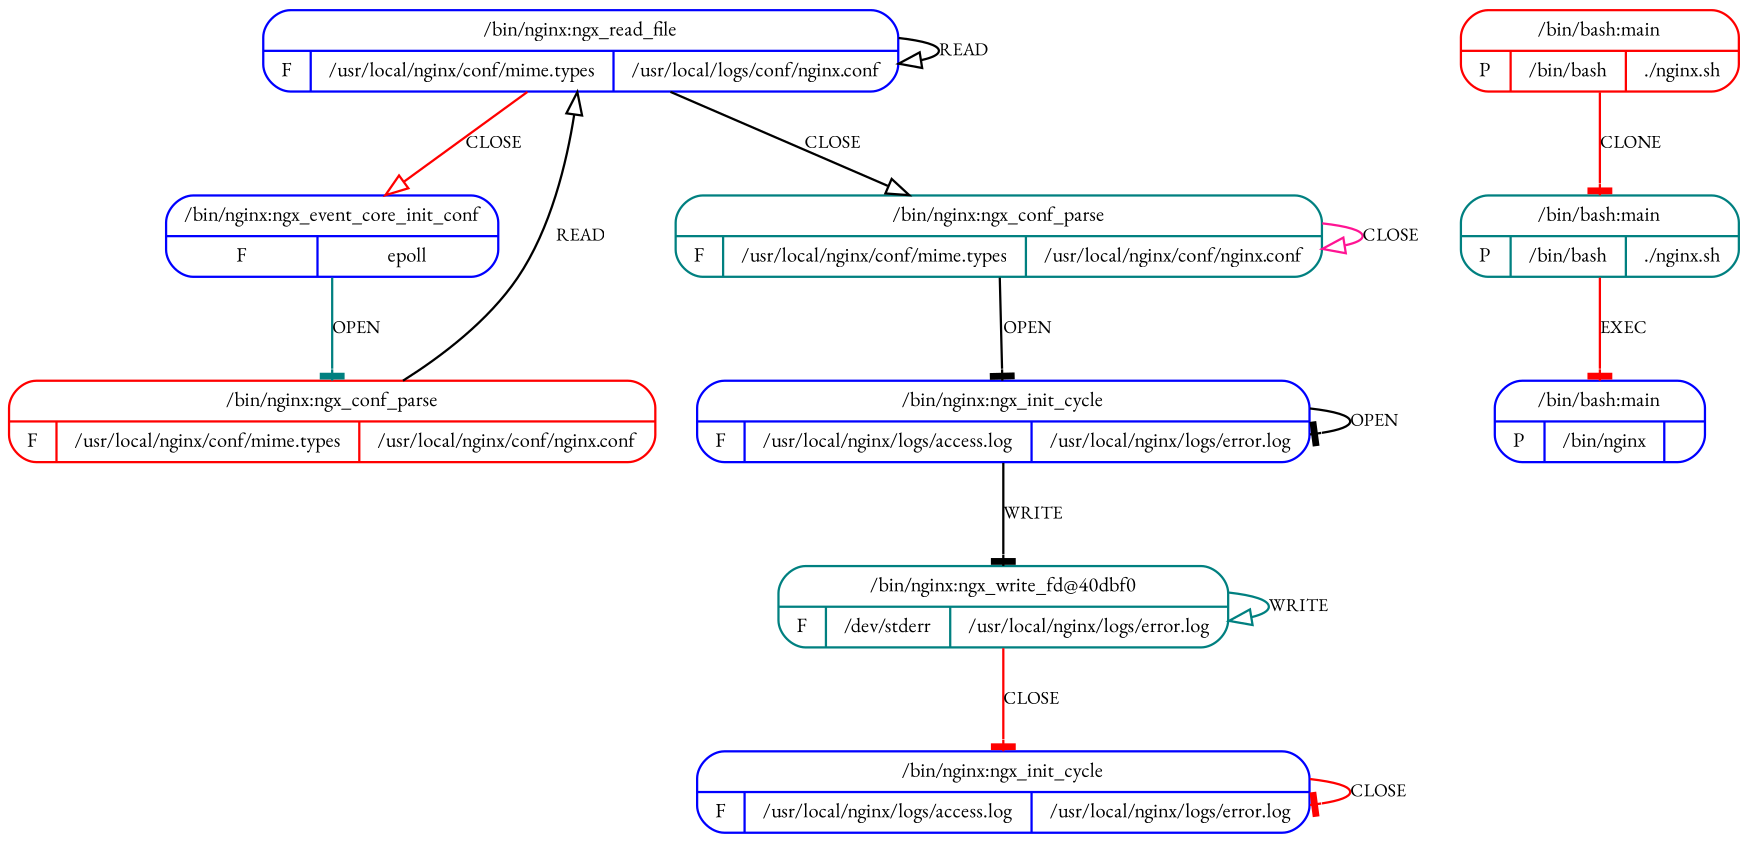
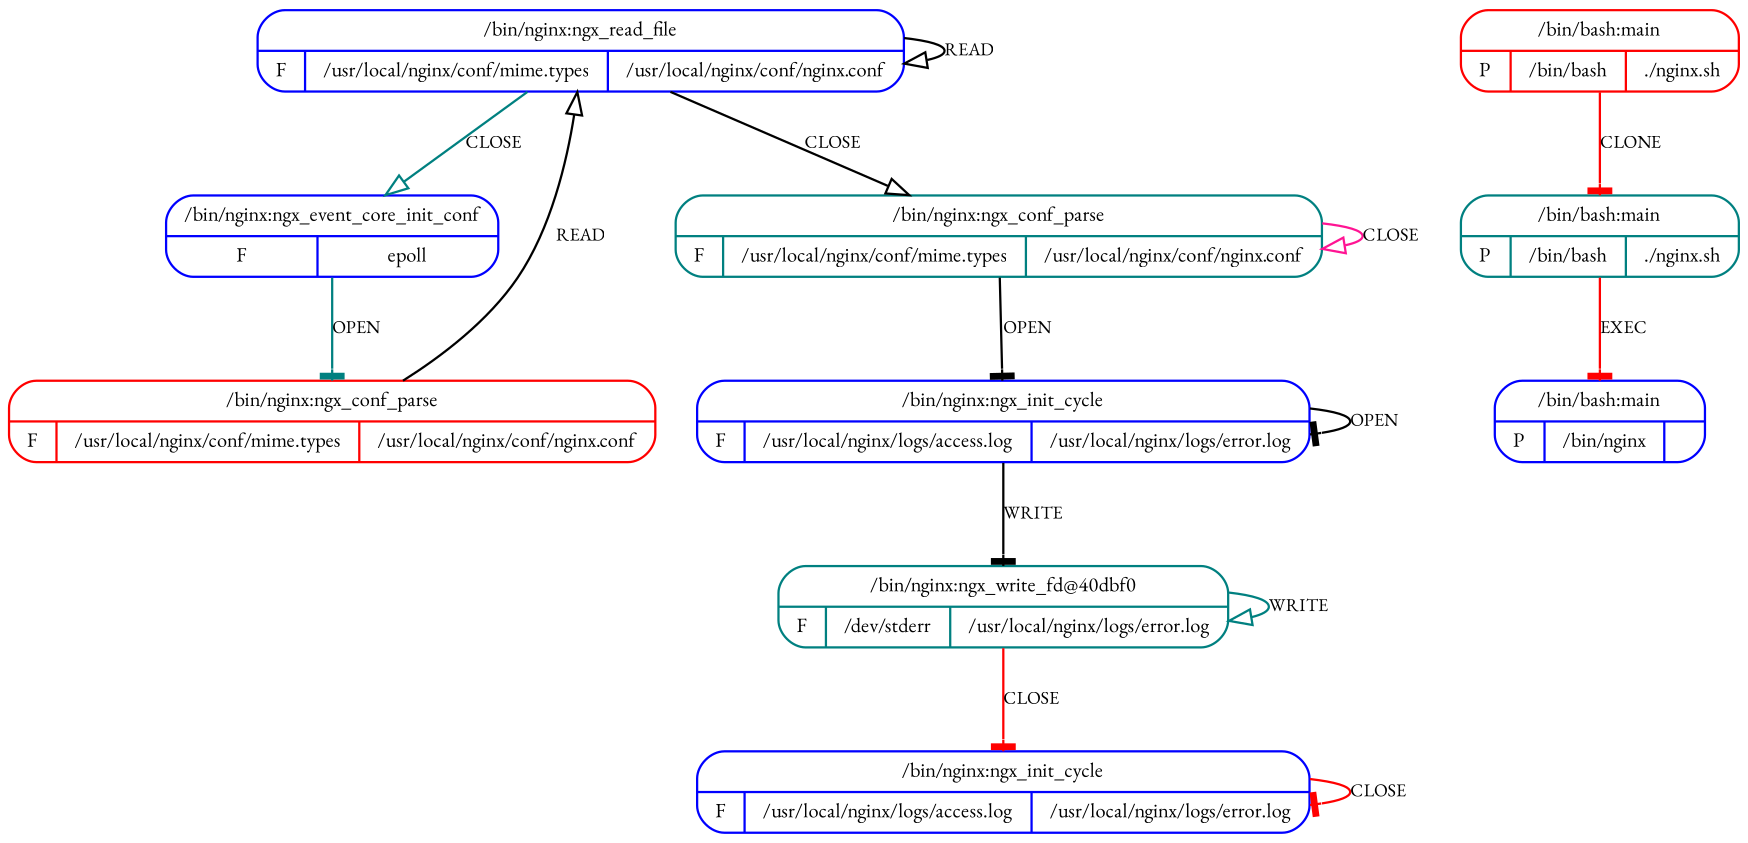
node "/bin/nginx:ngx_read_file": text "/usr/local/logs/conf/nginx.conf" -> "/usr/local/nginx/conf/nginx.conf"
edge "/bin/nginx:ngx_read_file" -> "/bin/nginx:ngx_event_core_init_conf": color red -> teal
